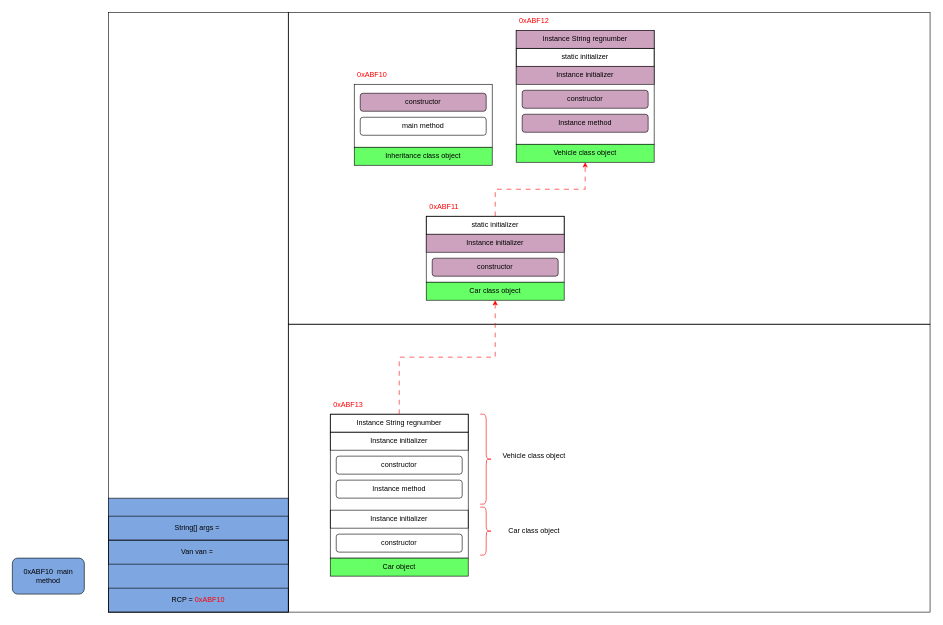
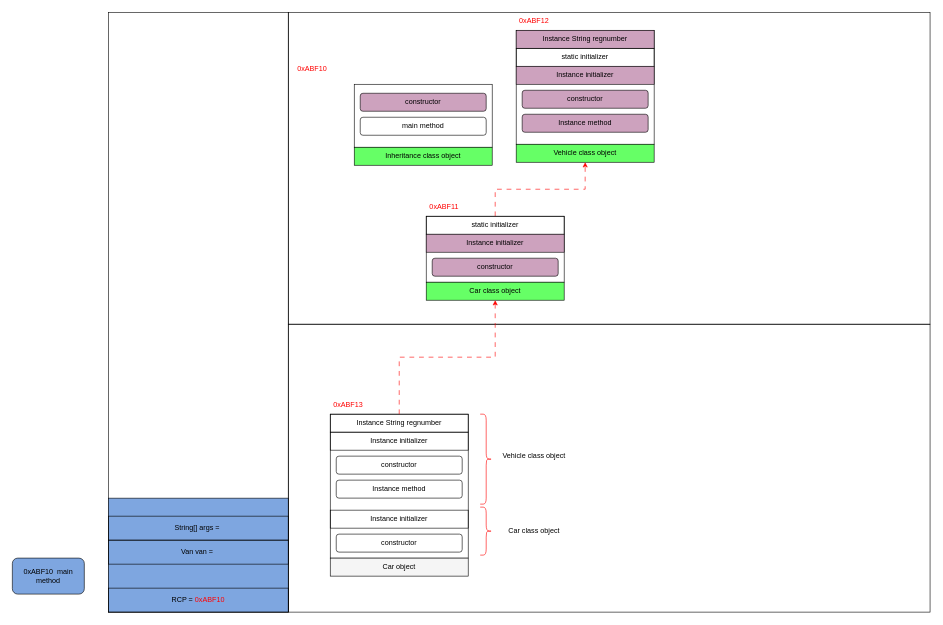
node "0xABF10": moved (372, 75) -> (312, 69)
node "Car object": fillcolor #66ff66 -> #f5f5f5
